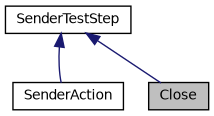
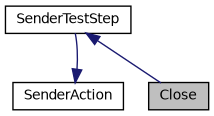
edge "SenderAction" -> "SenderTestStep": reversed
